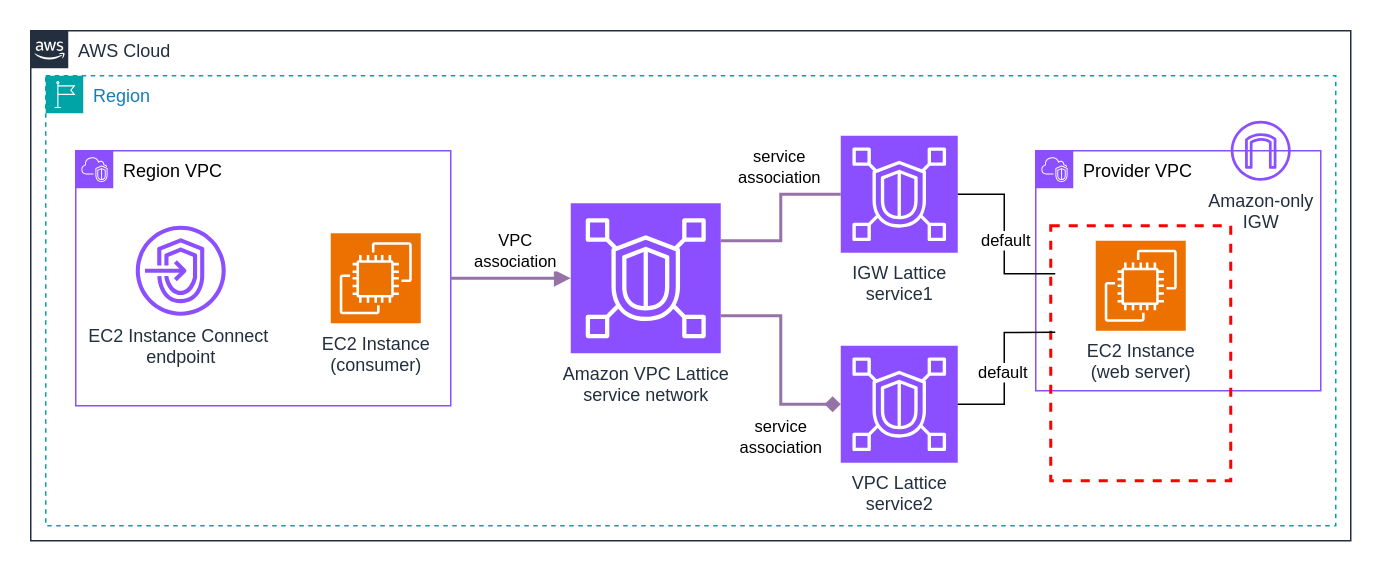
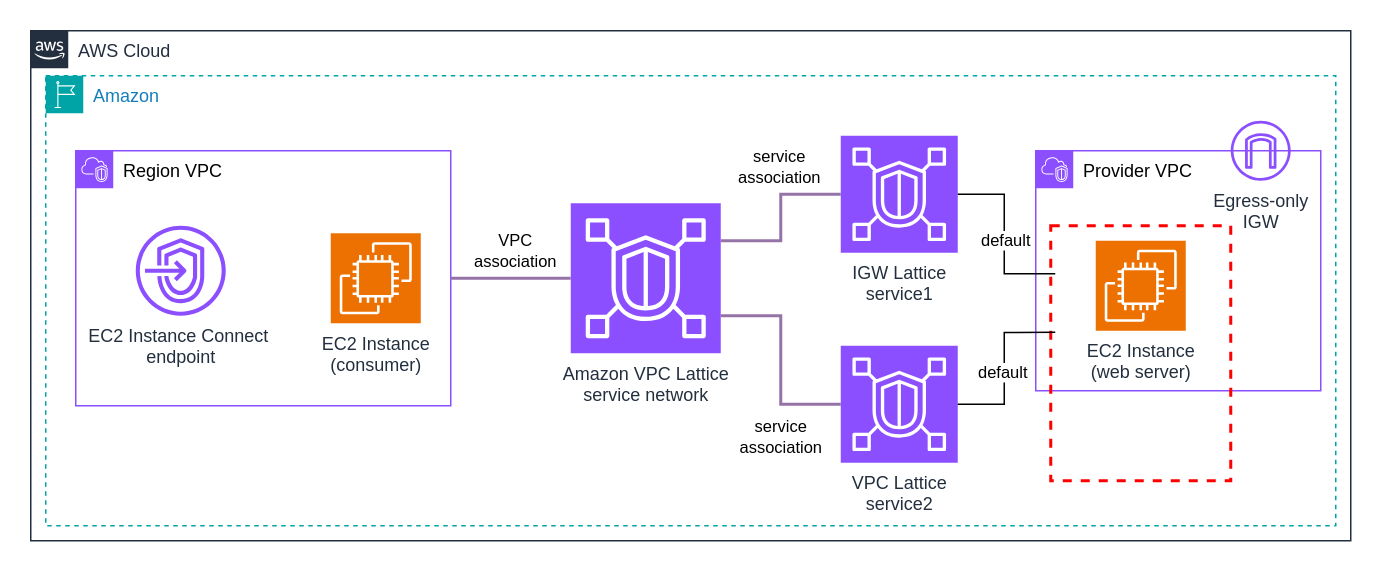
node "Region": label "Region" -> "Amazon"
node "Amazon-only IGW": label "Amazon-only IGW" -> "Egress-only IGW"
edge "Region VPC" -> "Amazon VPC Lattice service network": arrowhead block -> none
edge "Amazon VPC Lattice service network" -> "VPC Lattice service2": arrowhead diamond -> none
